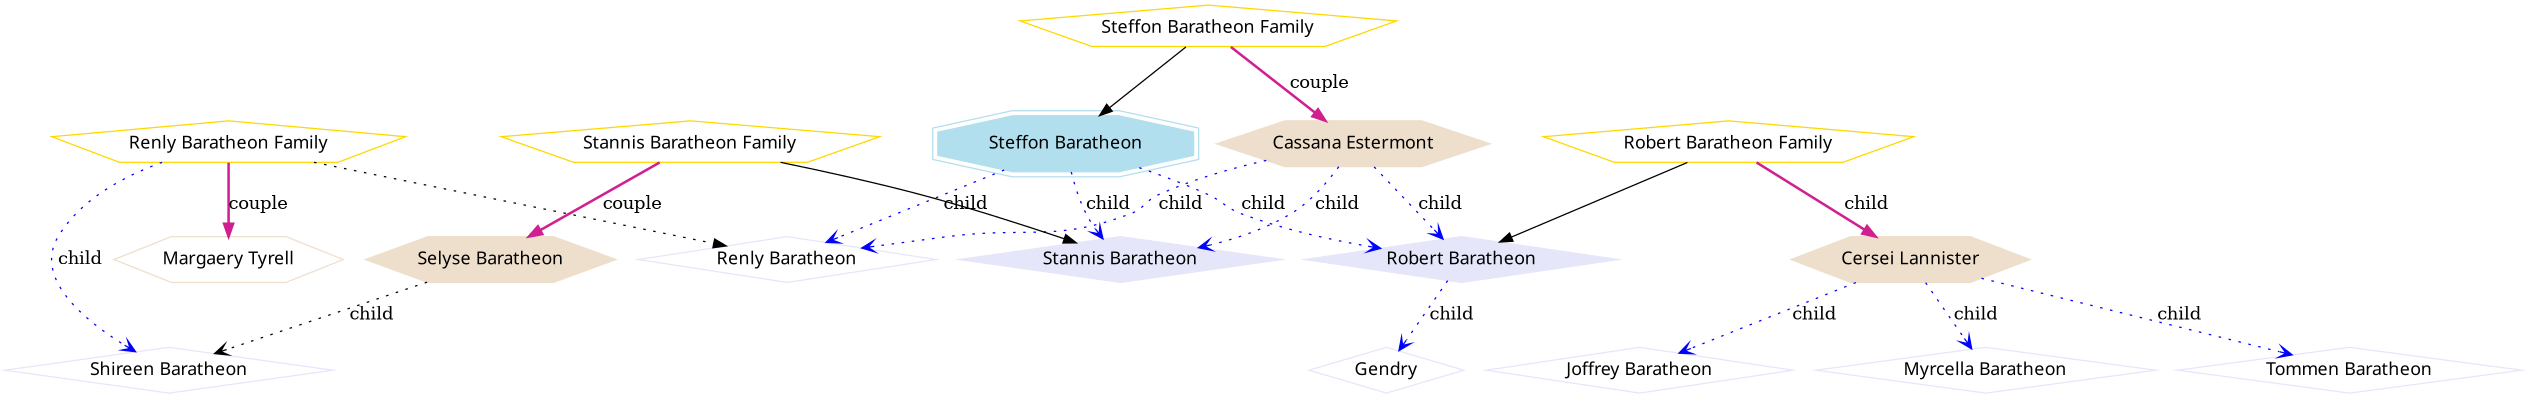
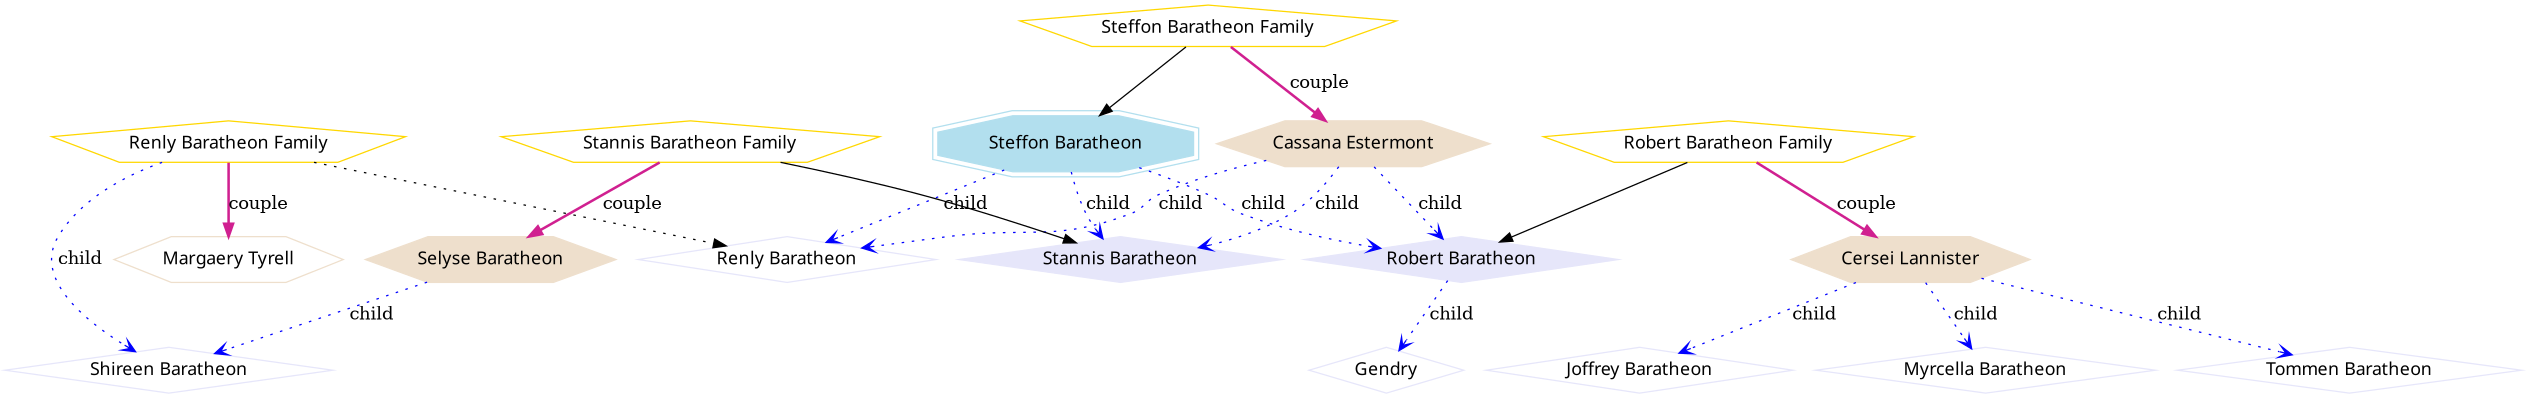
edge "Robert Baratheon Family" -> "Cersei Lannister": label "child" -> "couple"
edge "Selyse Baratheon" -> "Shireen Baratheon": color black -> blue1
